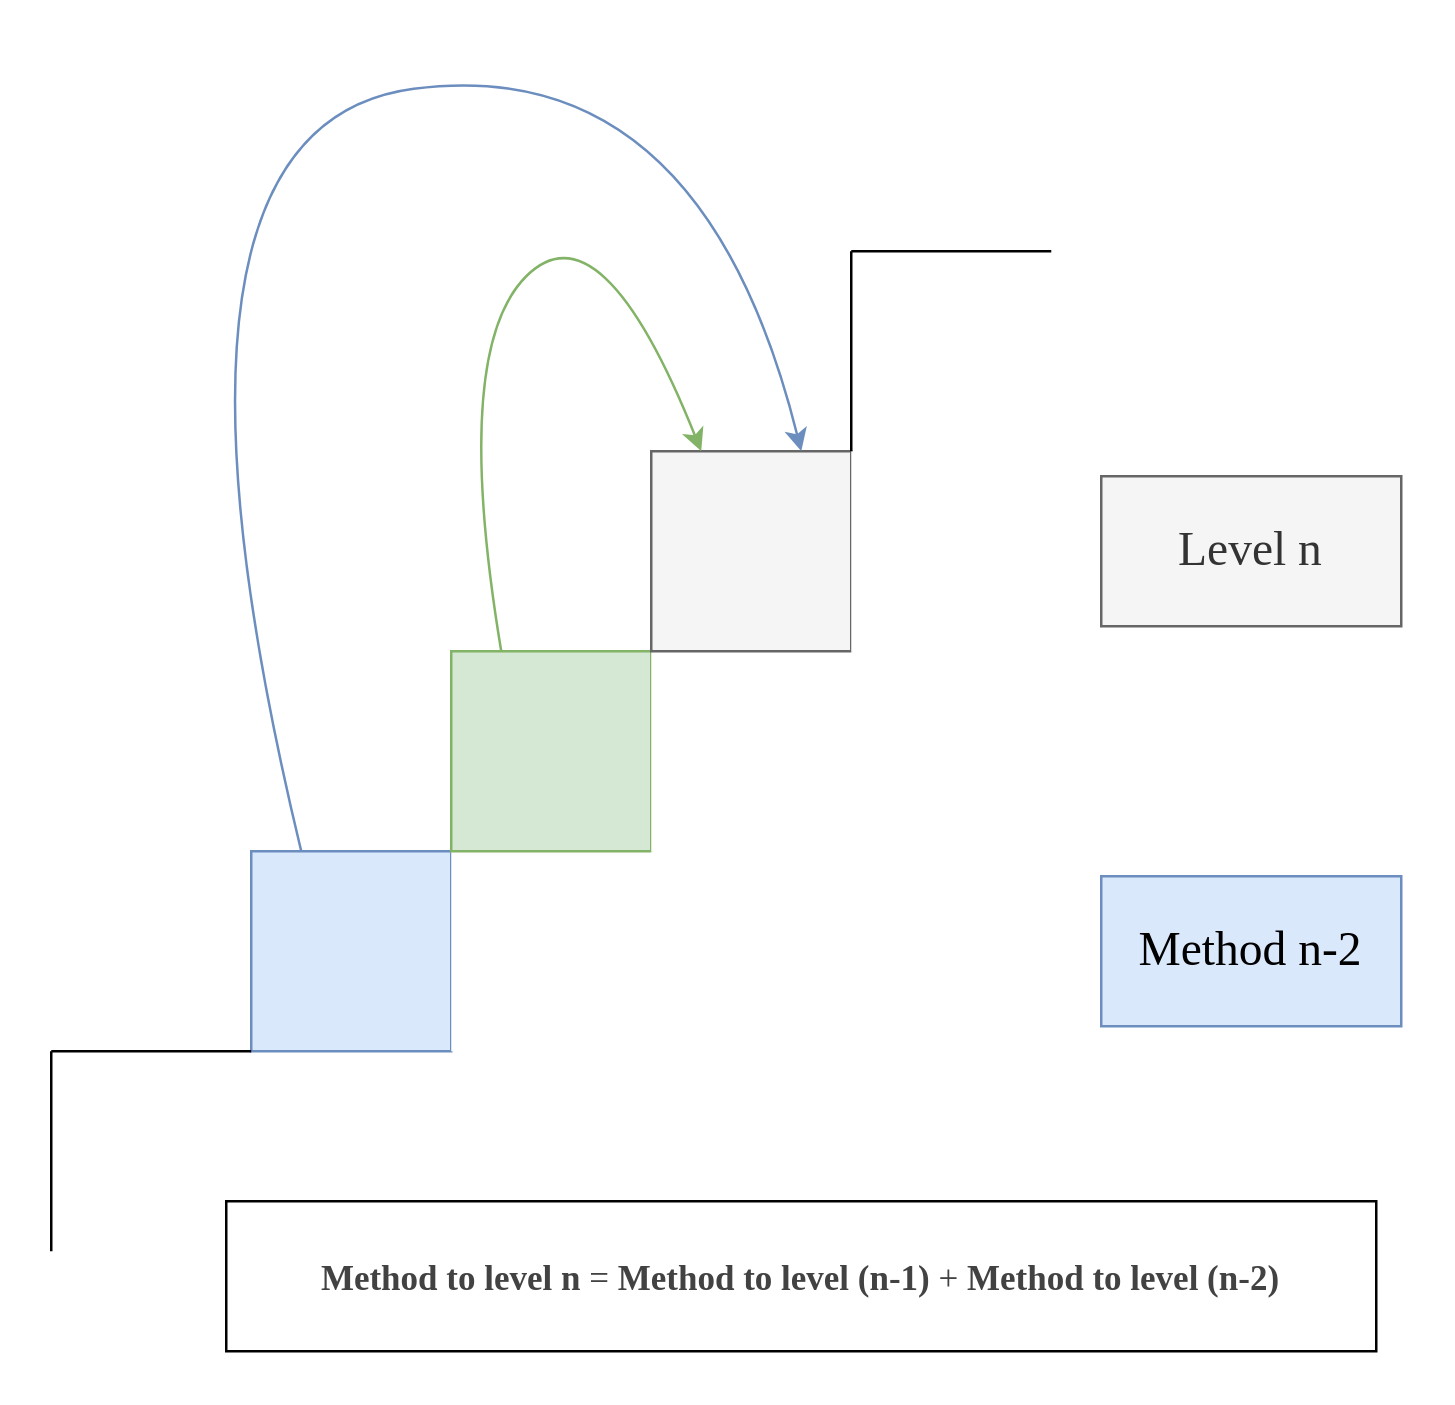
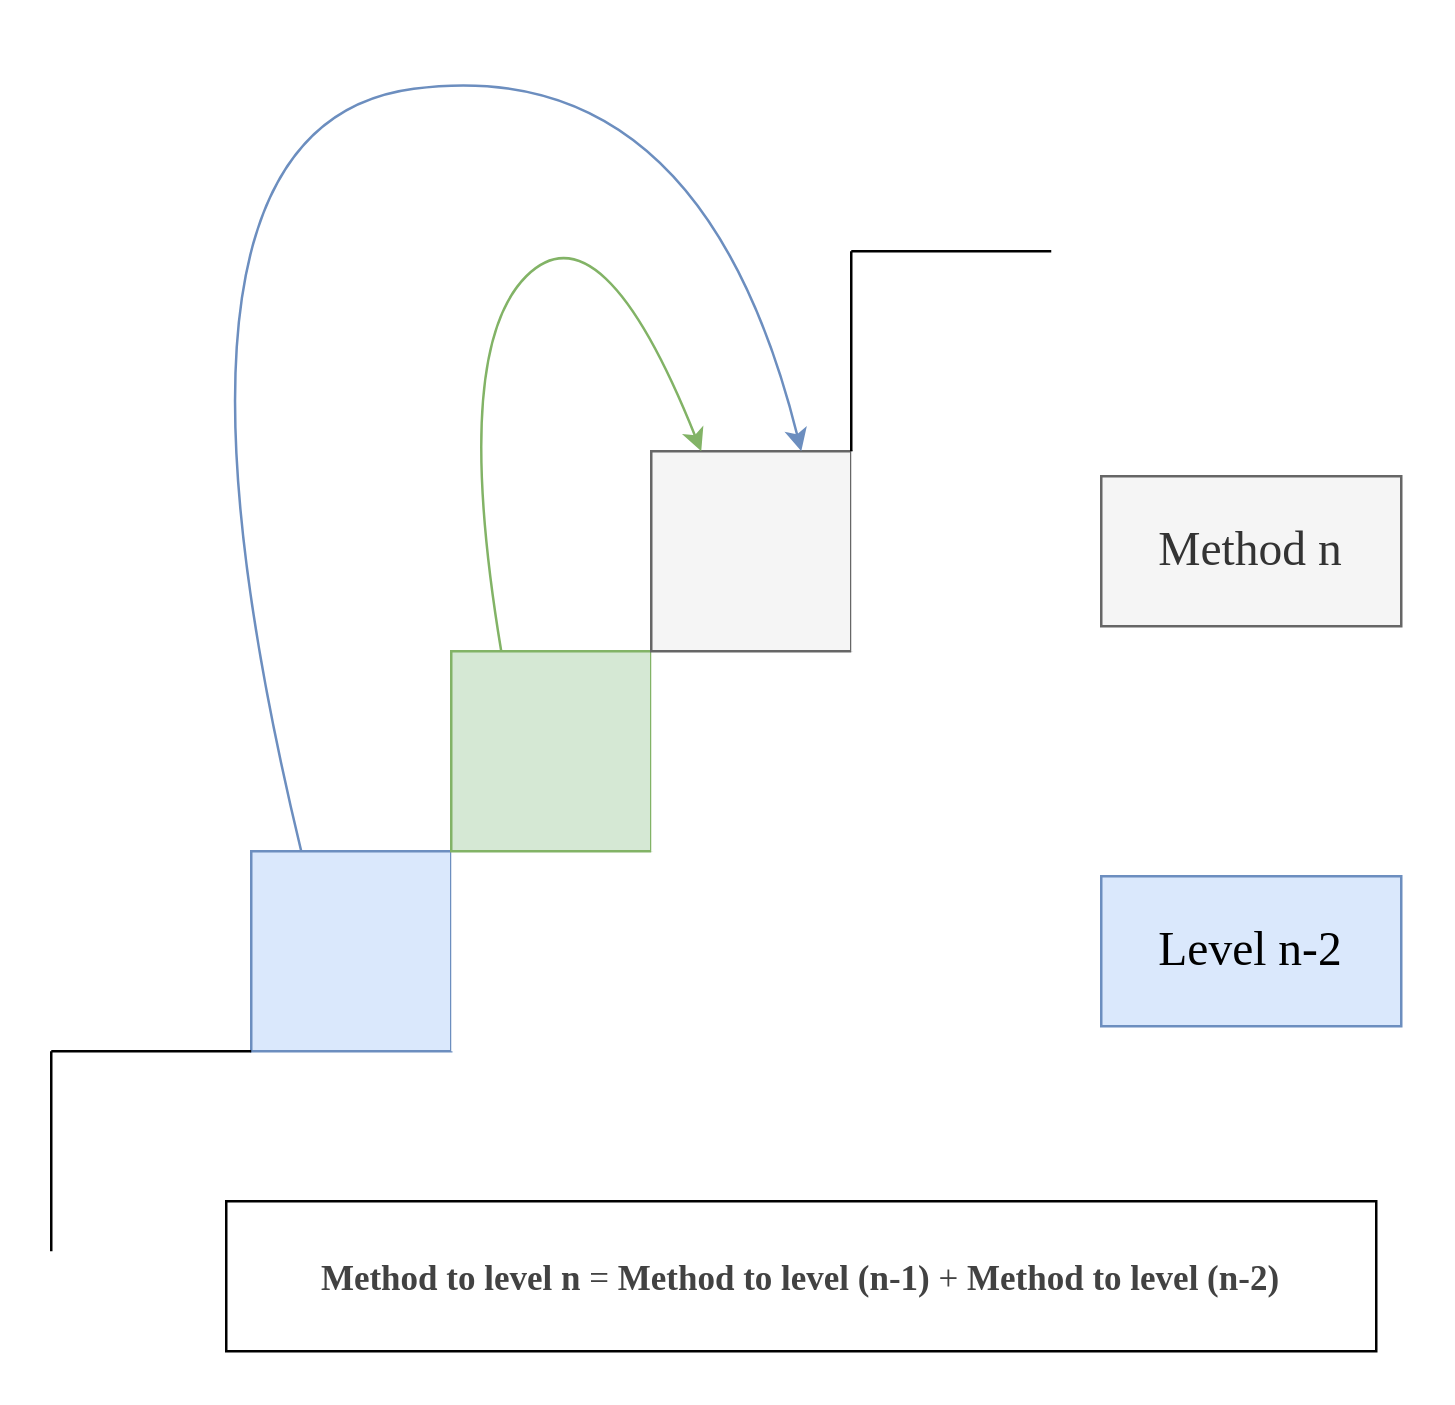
node "Level n": label "Level n" -> "Method n"
node "Method n-2": label "Method n-2" -> "Level n-2"
